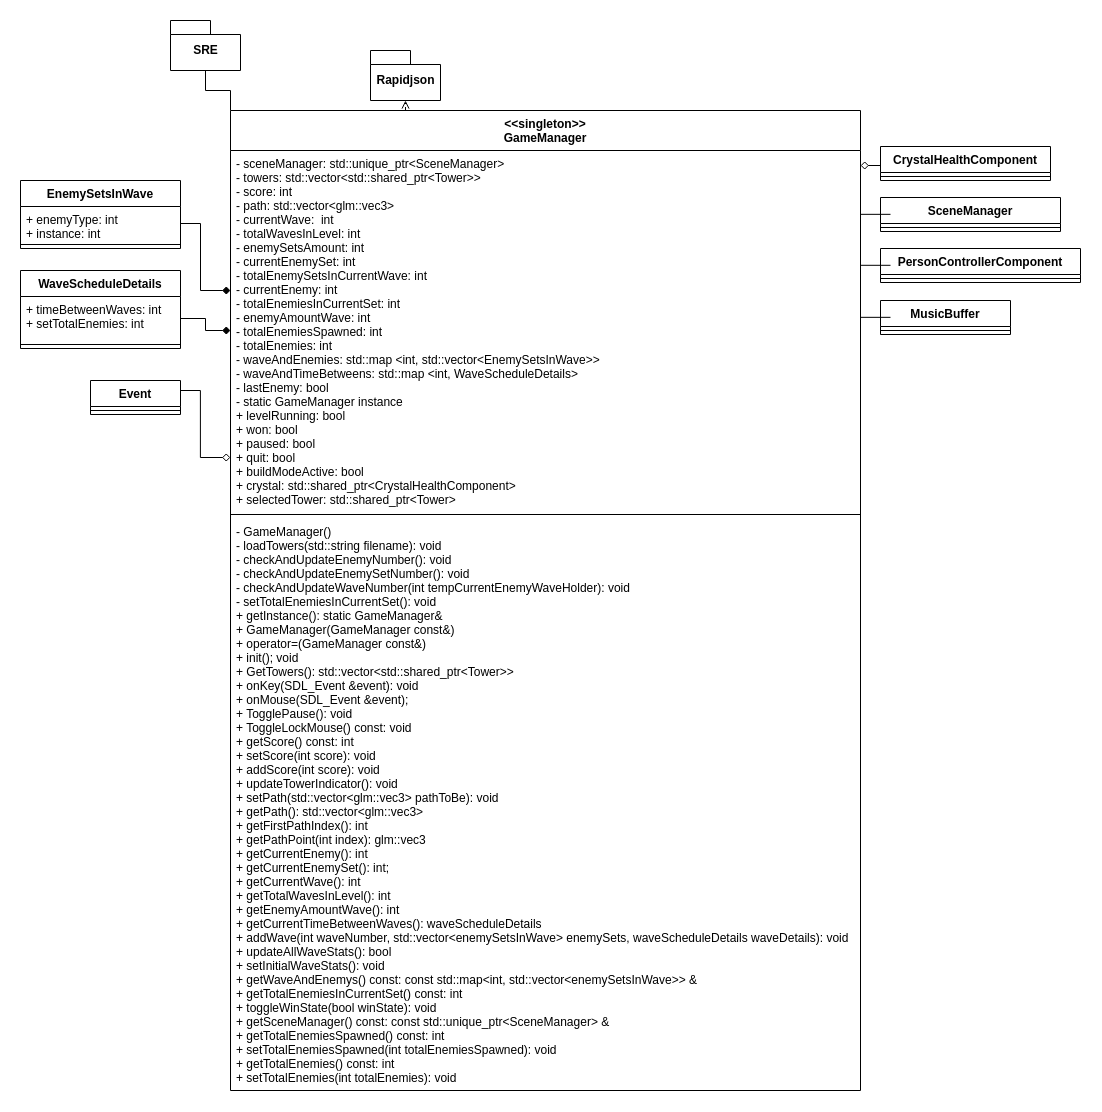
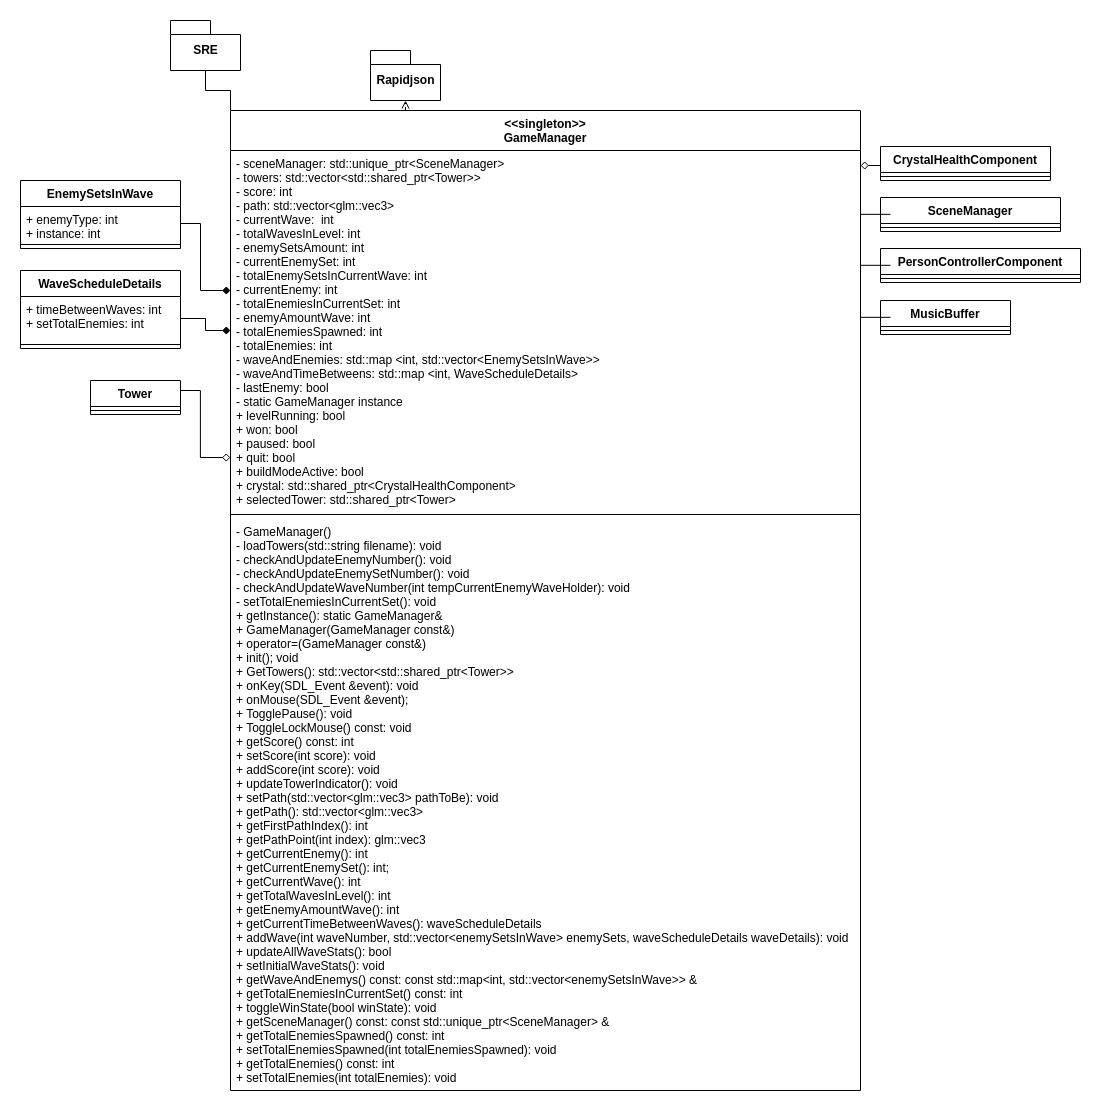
node "Event": label "Event" -> "Tower"
